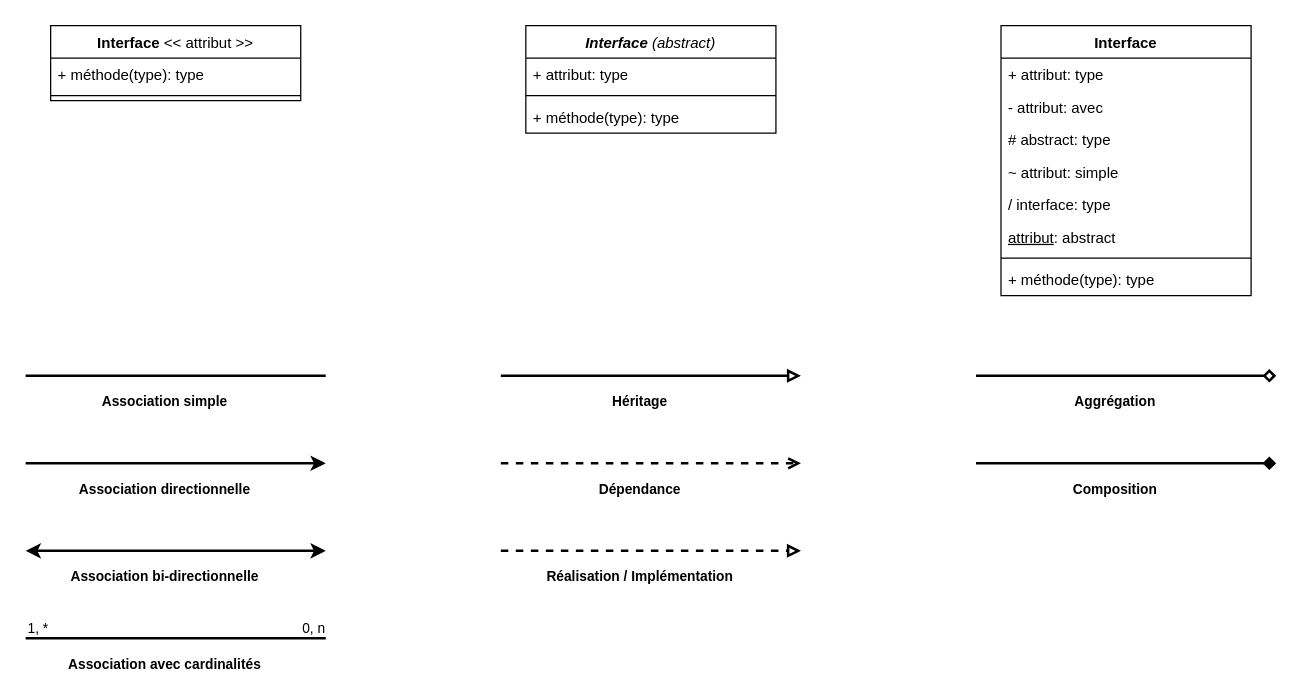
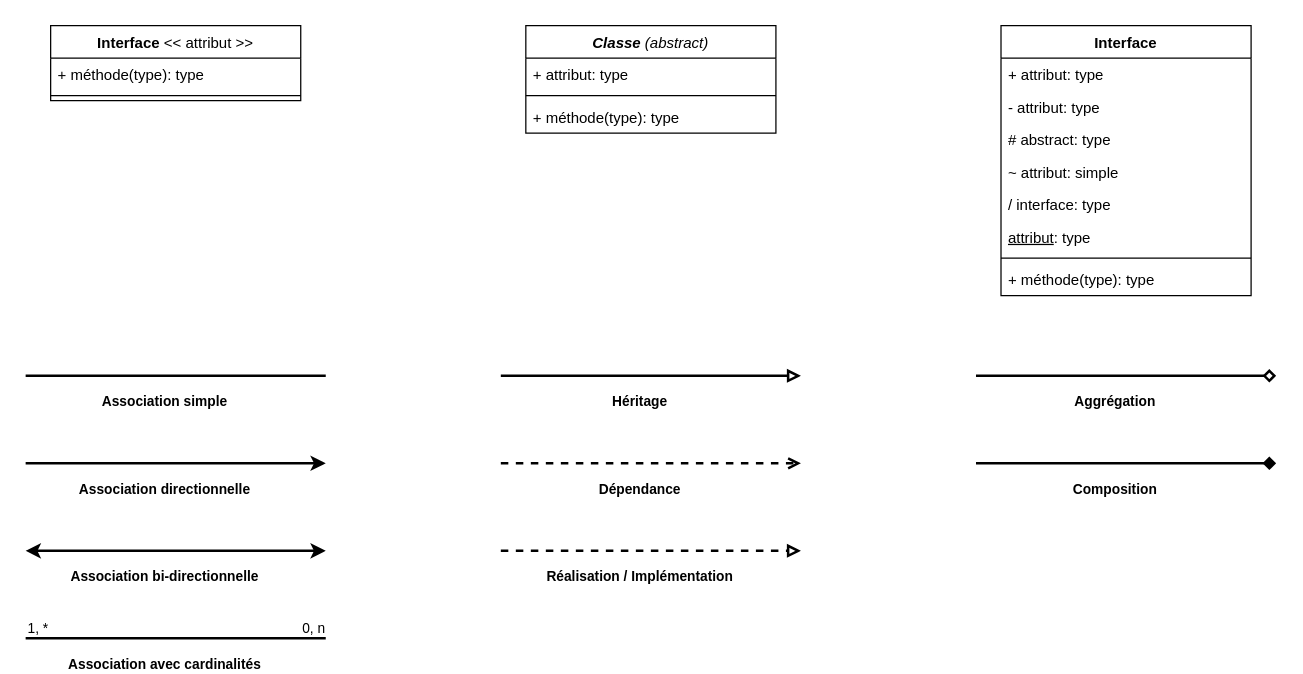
node "Interface (abstract)": label "Interface (abstract)" -> "Classe (abstract)"
node "- attribut: avec": label "- attribut: avec" -> "- attribut: type"
node "attribut: abstract": label "attribut: abstract" -> "attribut: type"
